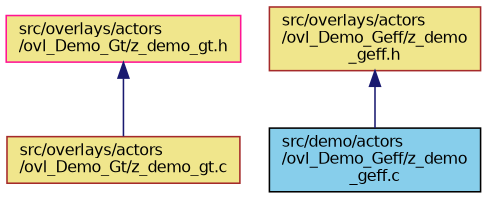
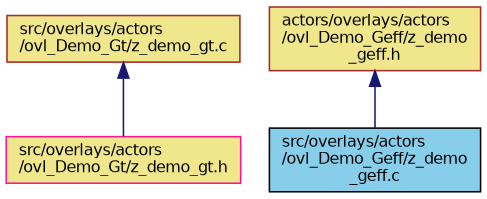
node "src/overlays/actors /ovl_Demo_Geff/z_demo _geff.h": label "src/overlays/actors /ovl_Demo_Geff/z_demo _geff.h" -> "actors/overlays/actors /ovl_Demo_Geff/z_demo _geff.h"
edge "src/overlays/actors /ovl_Demo_Gt/z_demo_gt.c" -> "src/overlays/actors /ovl_Demo_Gt/z_demo_gt.h": reversed
node "src/demo/actors /ovl_Demo_Geff/z_demo _geff.c": label "src/demo/actors /ovl_Demo_Geff/z_demo _geff.c" -> "src/overlays/actors /ovl_Demo_Geff/z_demo _geff.c"
